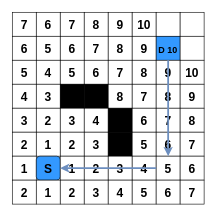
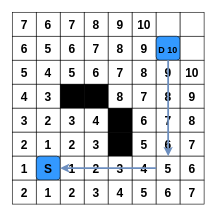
node "D 10": shape rectangle -> rounded rectangle
